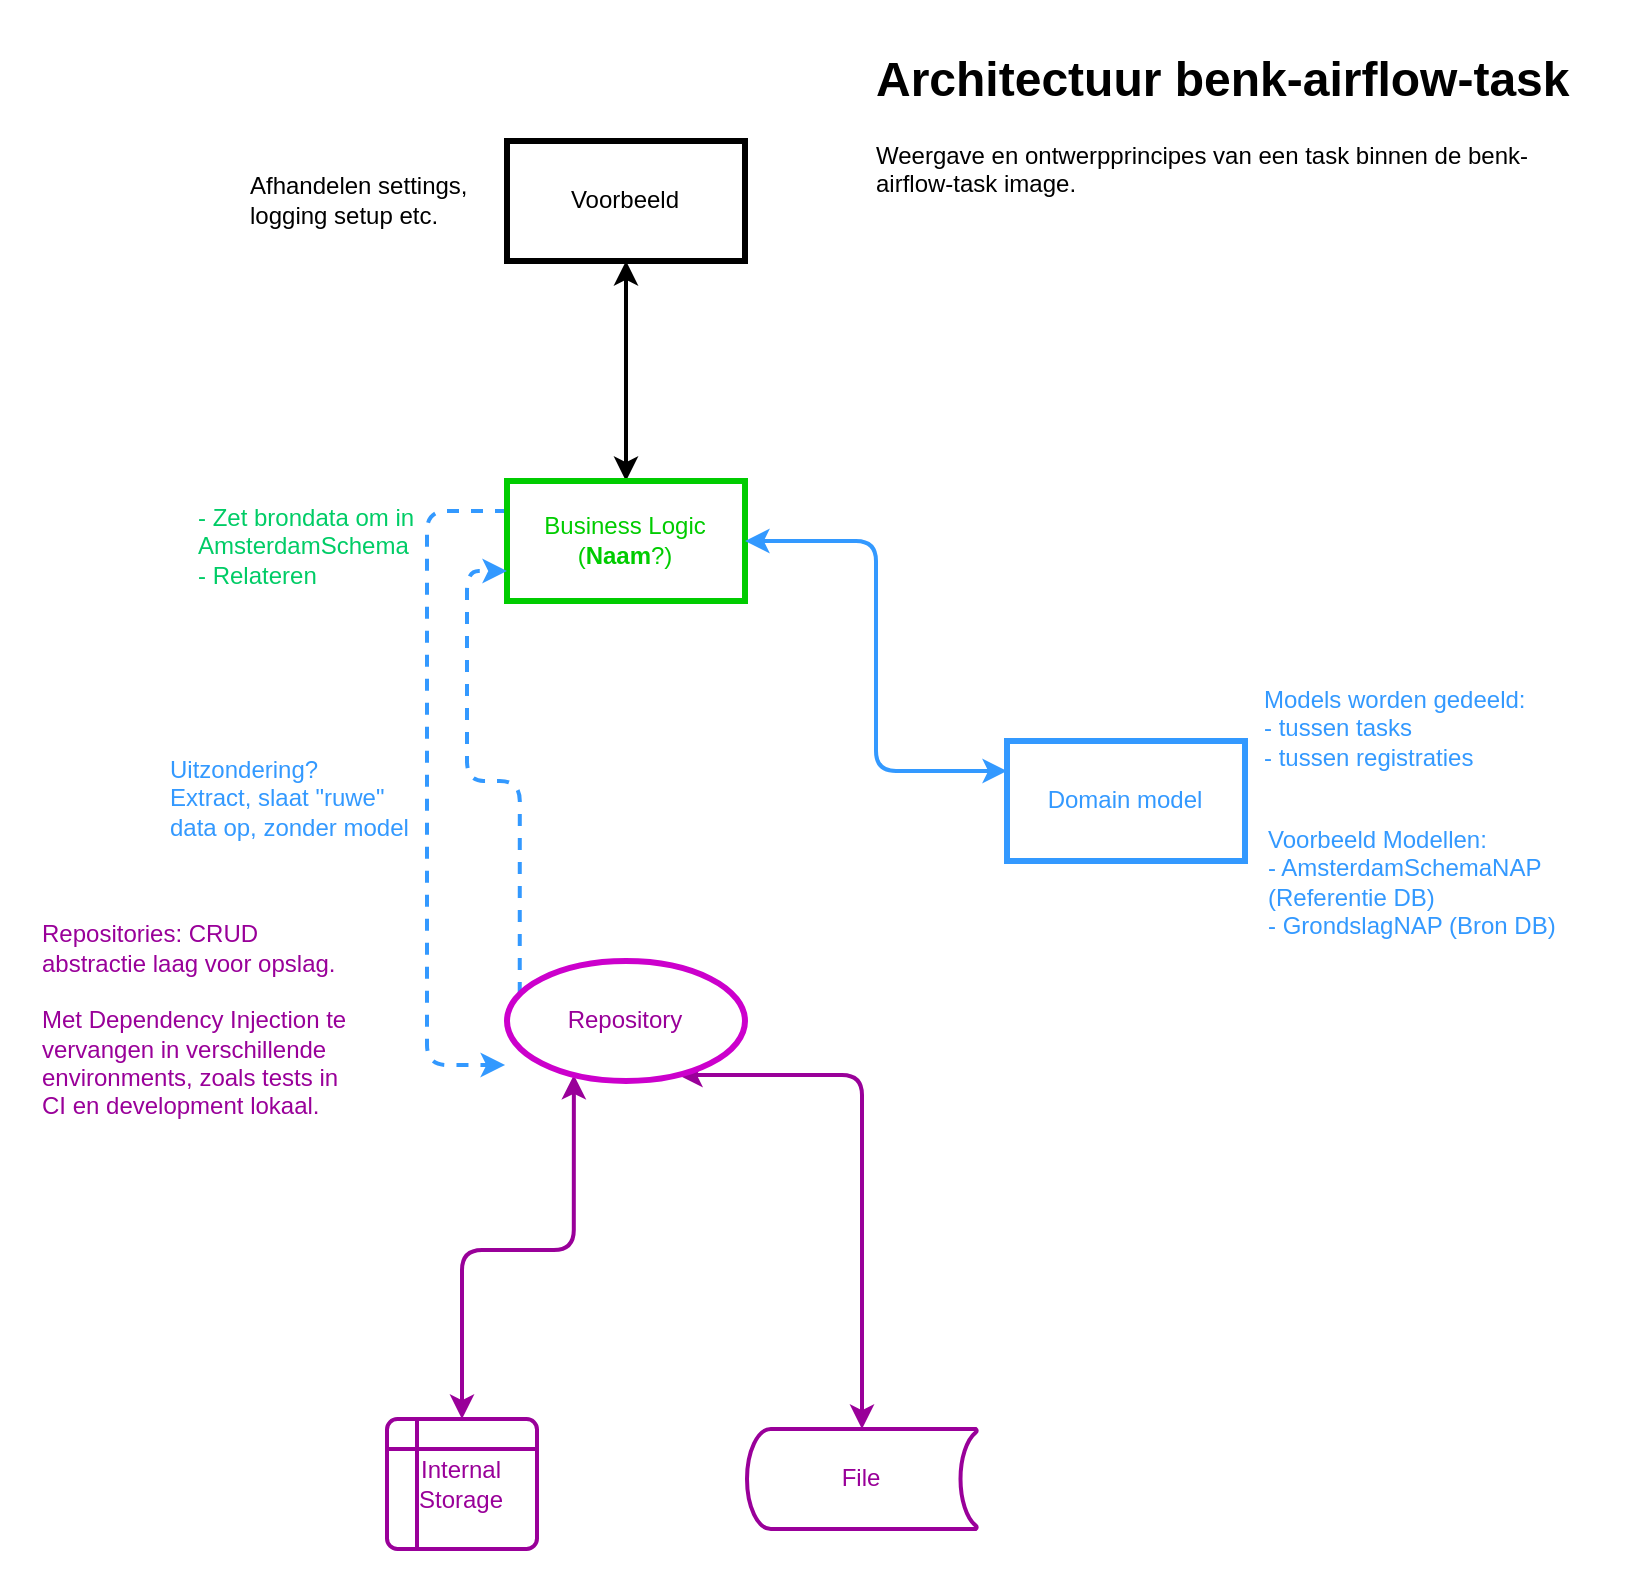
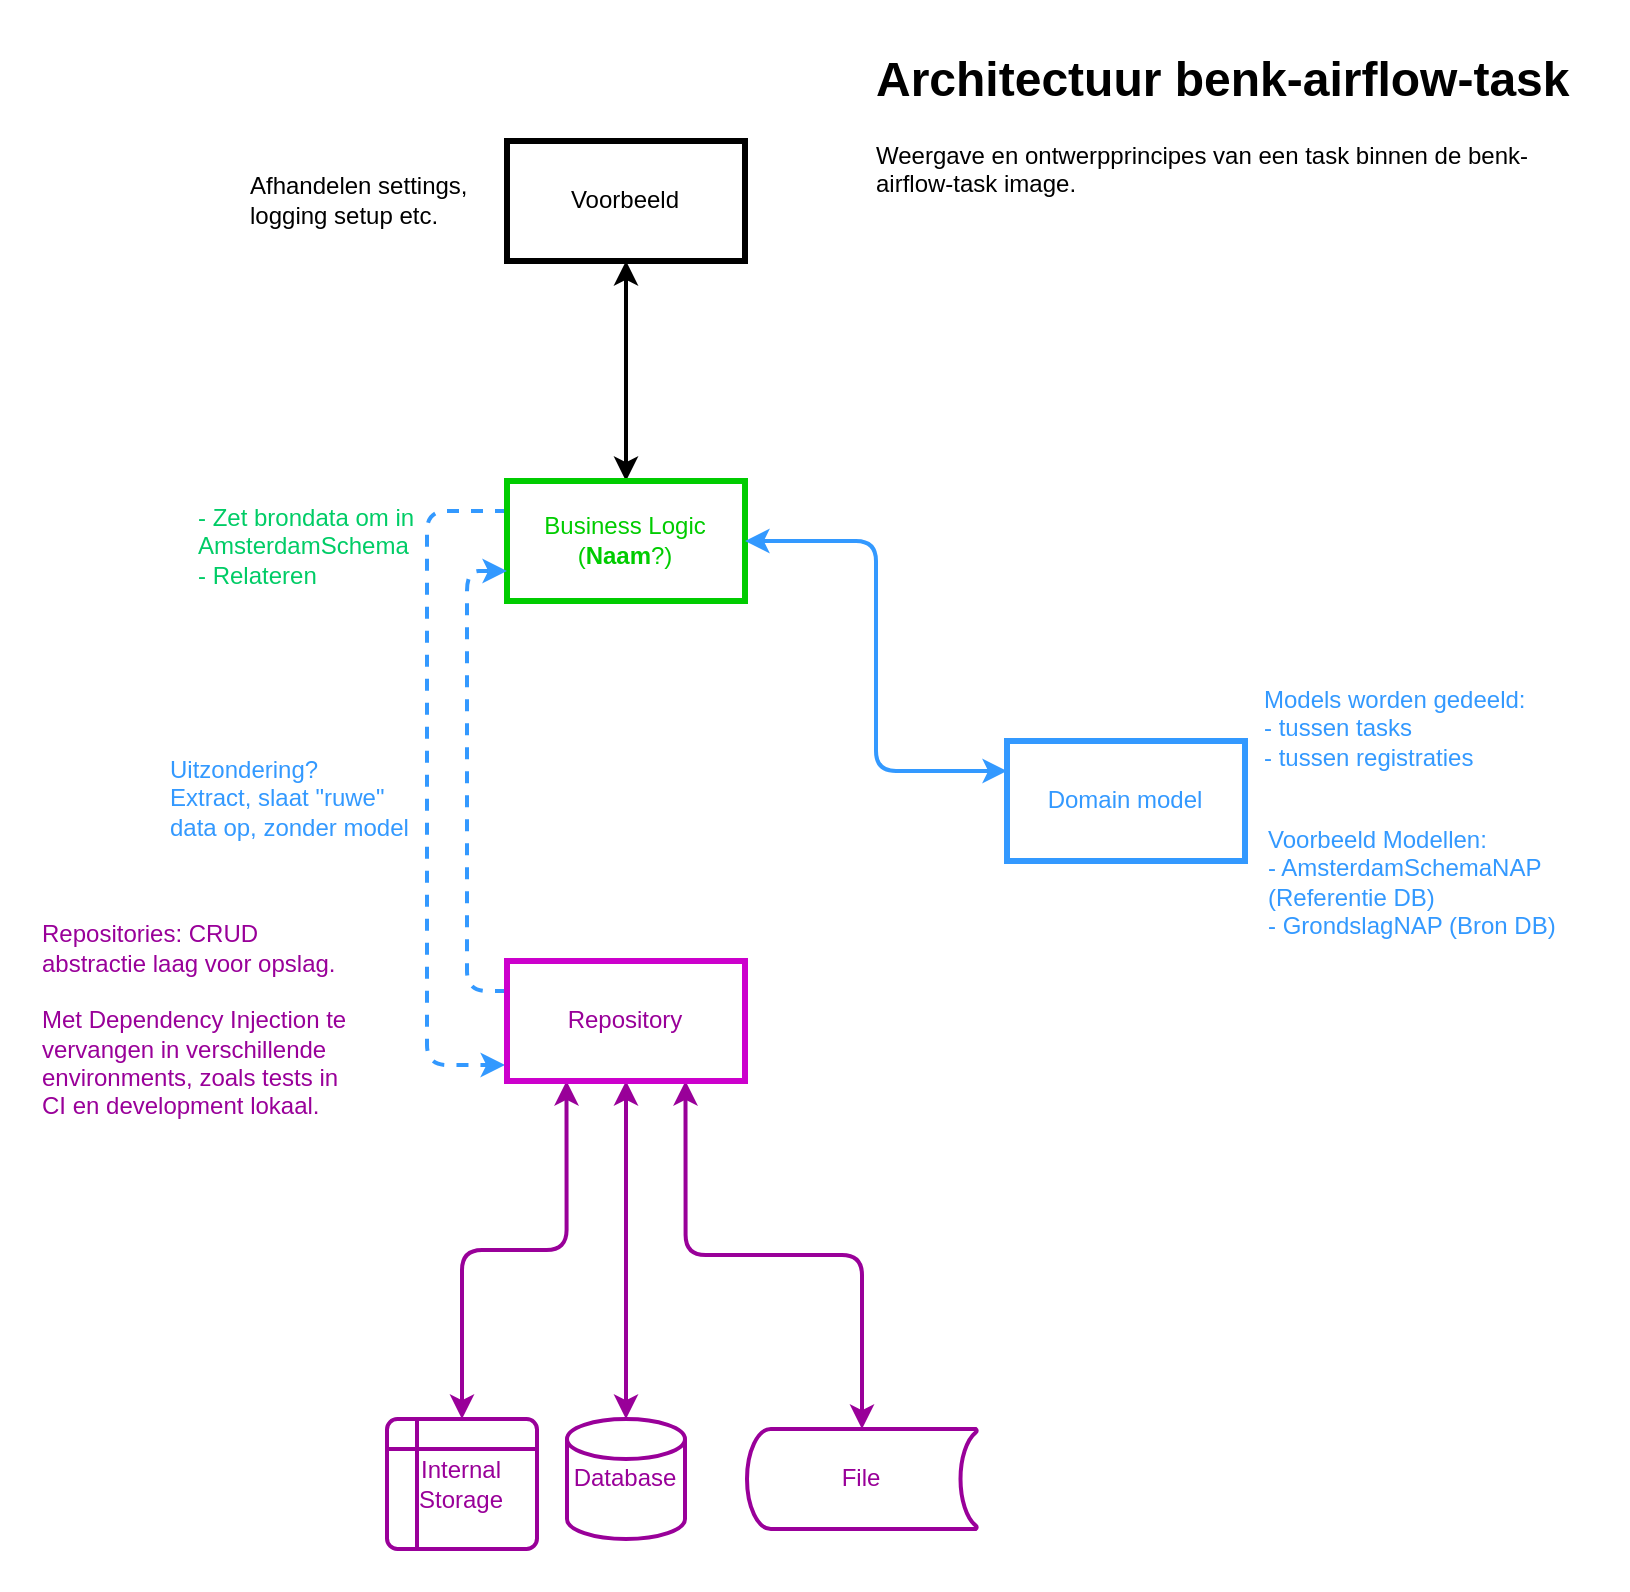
node "Repository": shape ellipse -> rectangle
edge "Repository" -- "Database": added
node "Database": added
